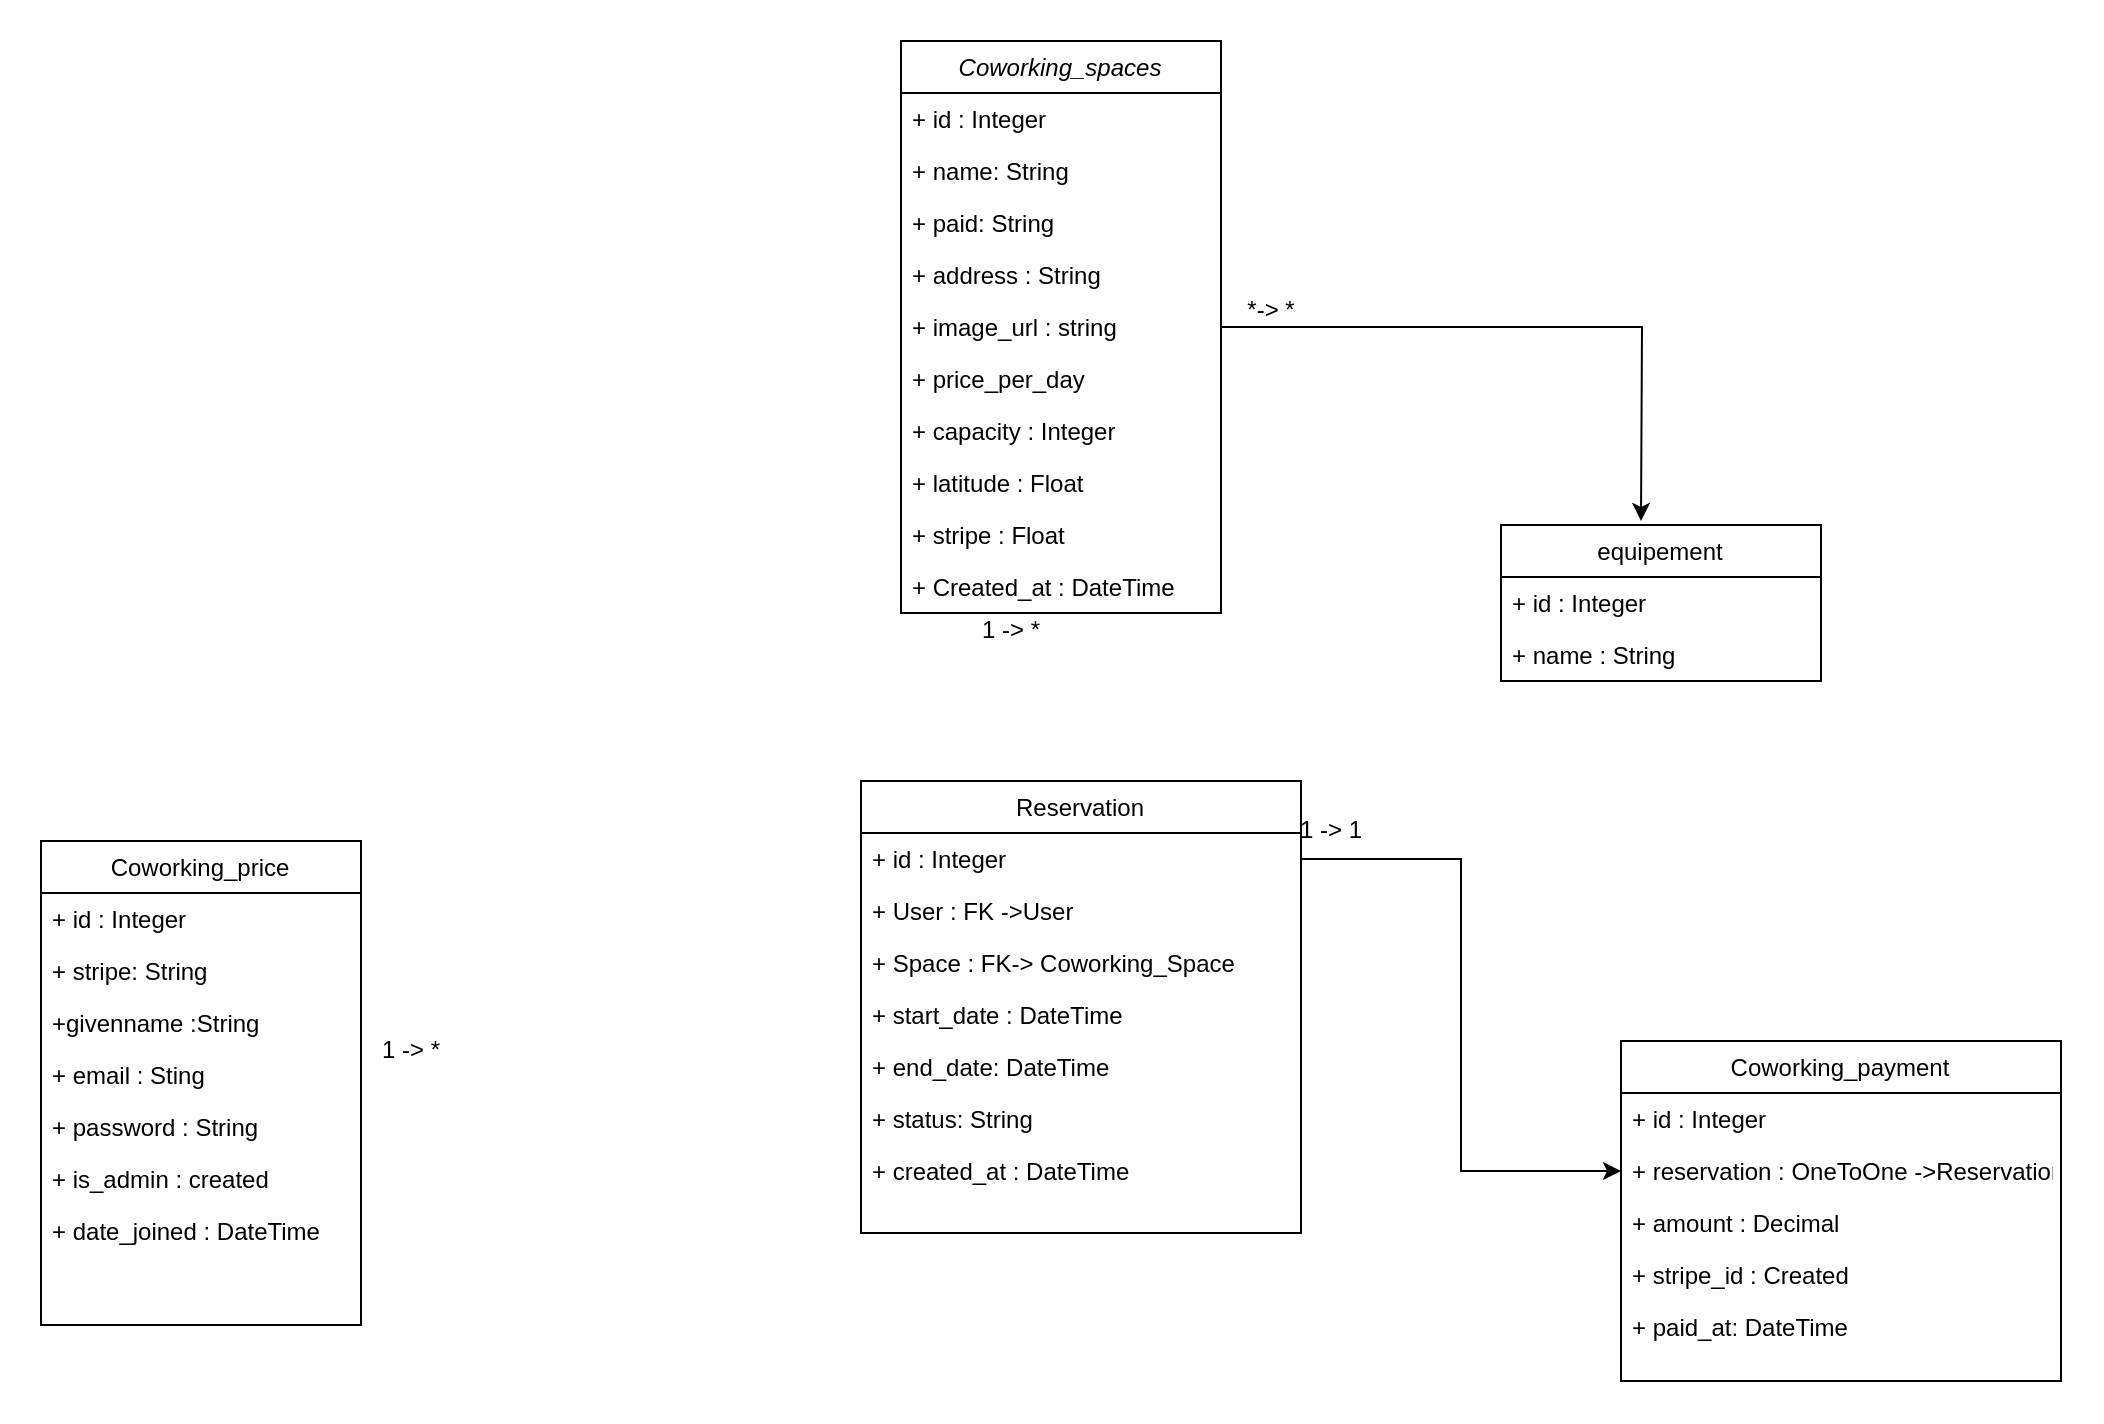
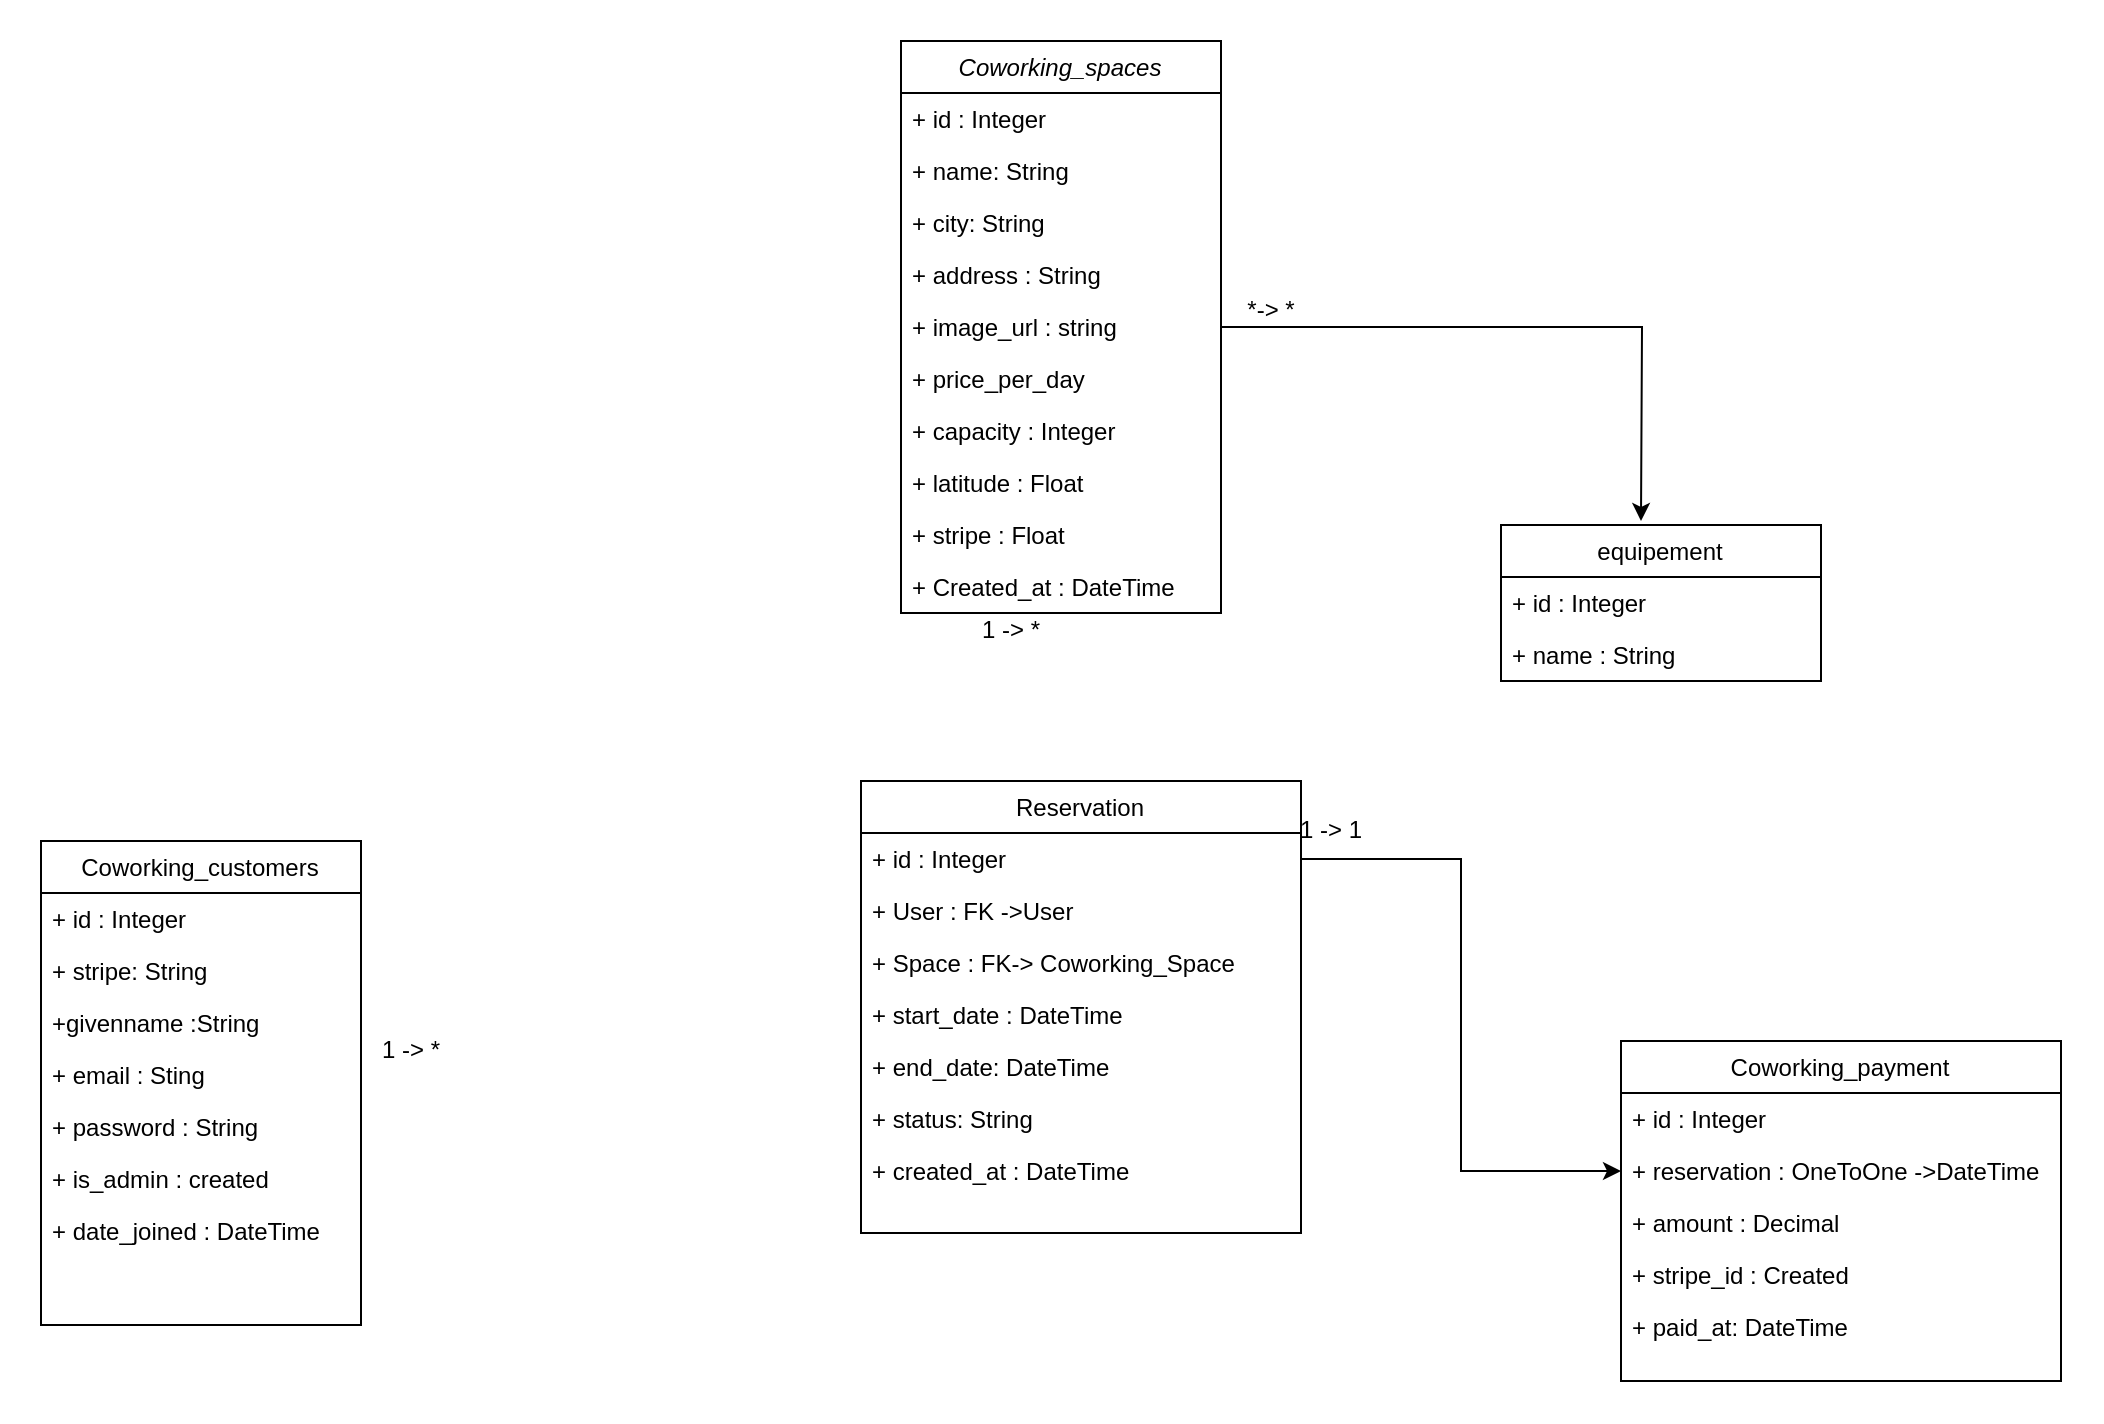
node "+ paid: String": label "+ paid: String" -> "+ city: String"
node "Coworking_price": label "Coworking_price" -> "Coworking_customers"
node "+ reservation : OneToOne ->Reservation": label "+ reservation : OneToOne ->Reservation" -> "+ reservation : OneToOne ->DateTime"
